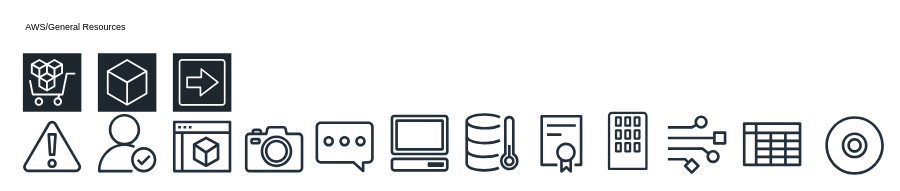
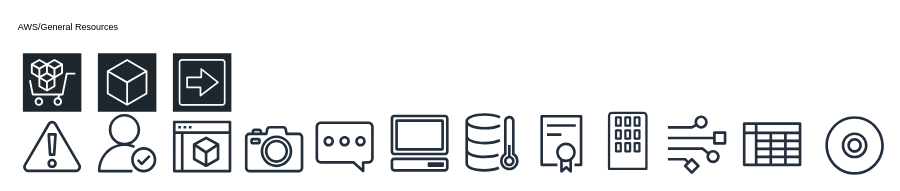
node "AWS/General Resources": moved (75, 27) -> (68, 27)
